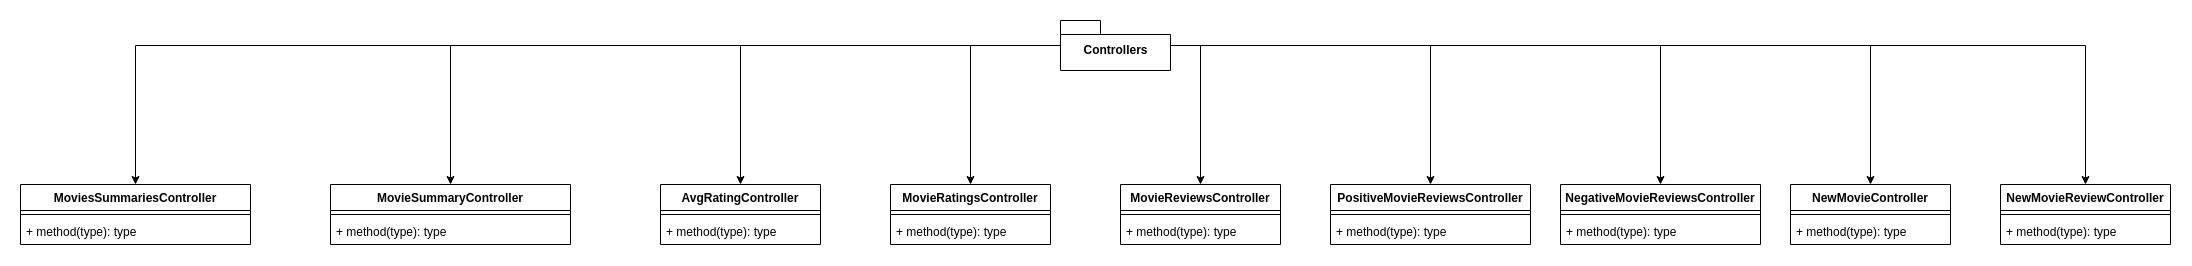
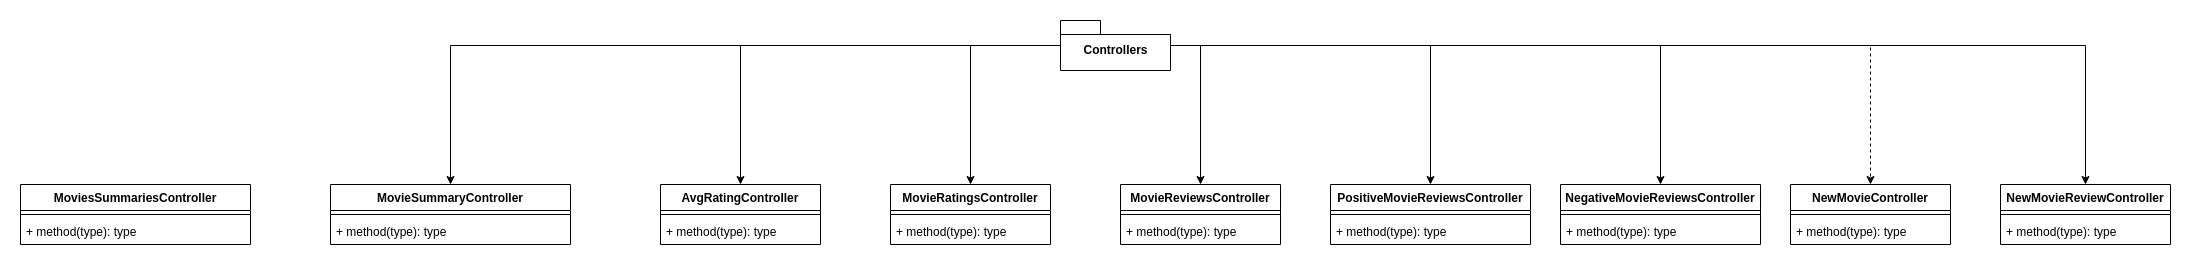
edge "Controllers" -> "MoviesSummariesController": removed
edge "Controllers" -> "NewMovieController": style solid -> dashed
